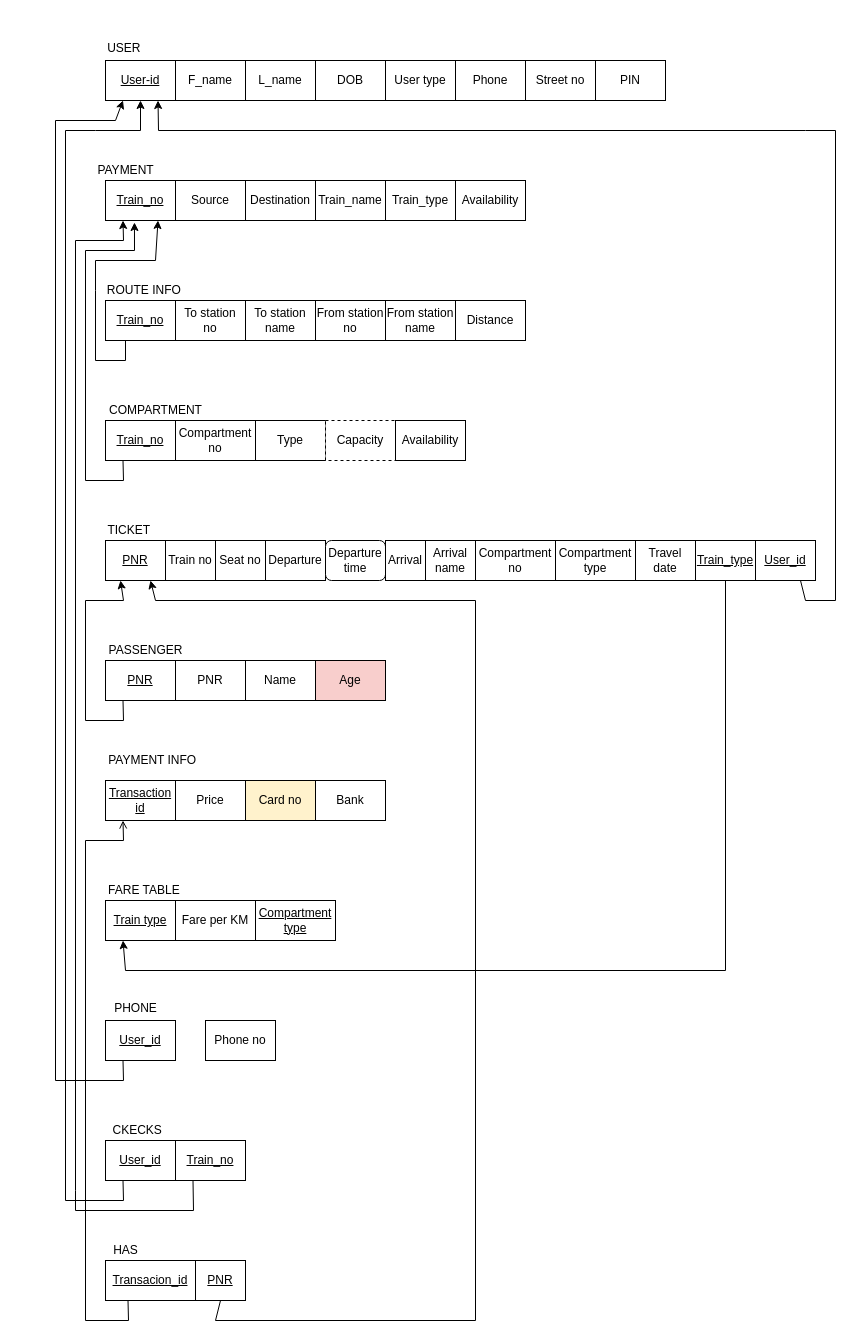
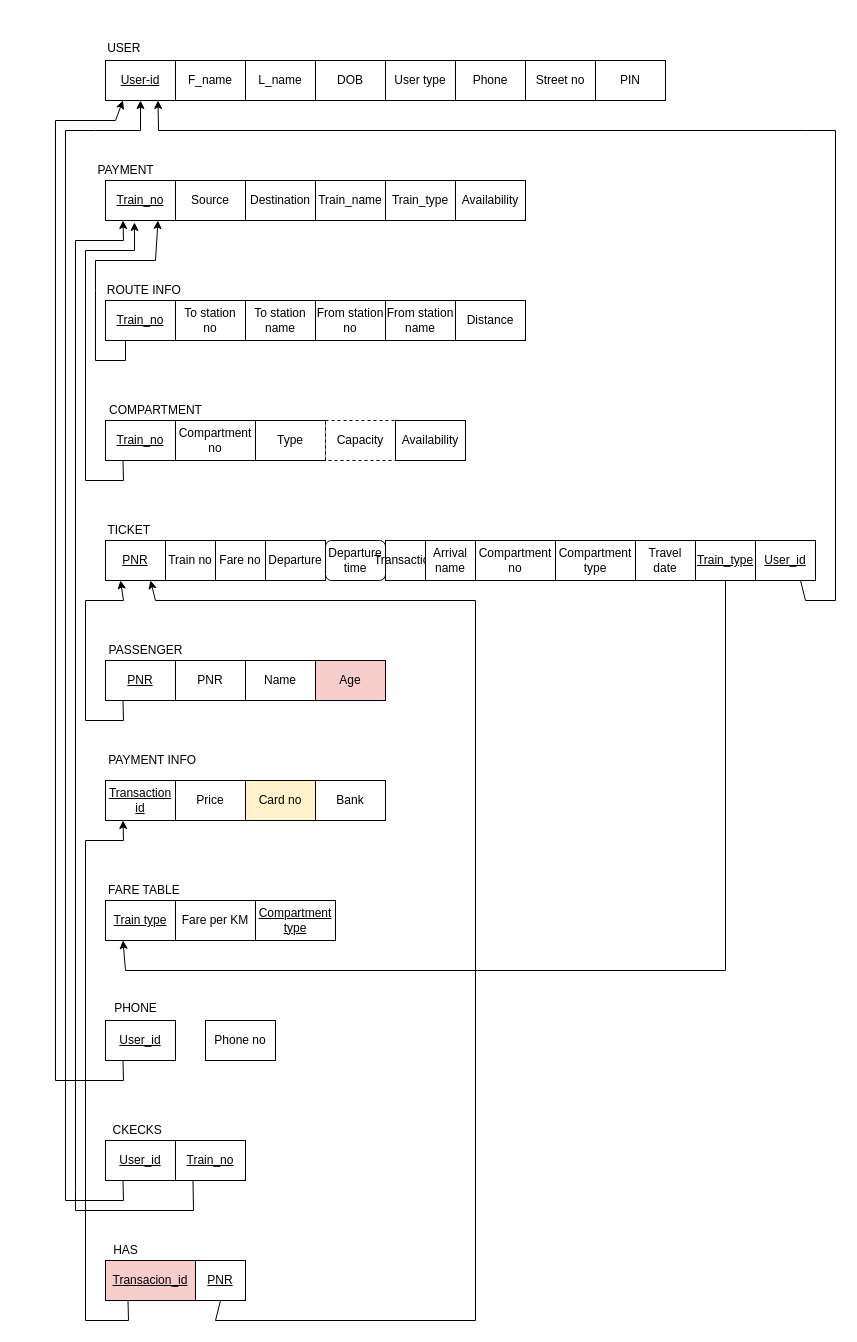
node "Seat no": label "Seat no" -> "Fare no"
node "Arrival": label "Arrival" -> "Transaction"
edge "Transacion_id" -> "Transaction id": arrowhead open -> classic
node "Transacion_id": fillcolor #ffffff -> #f8cecc
